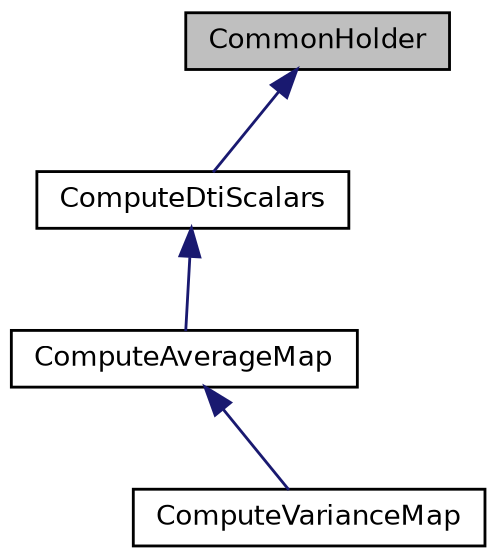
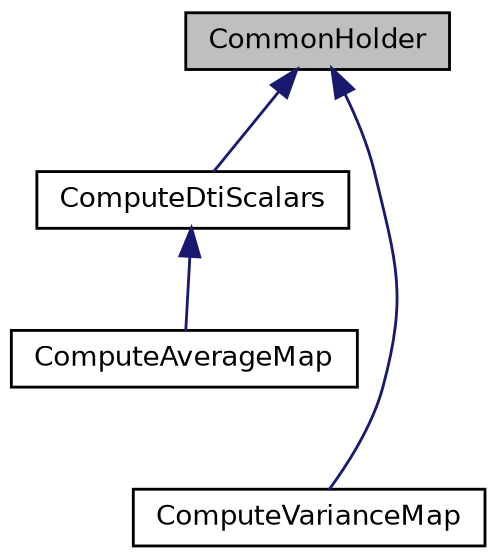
edge "ComputeVarianceMap" -> "ComputeAverageMap": now "ComputeVarianceMap" -> "CommonHolder"
